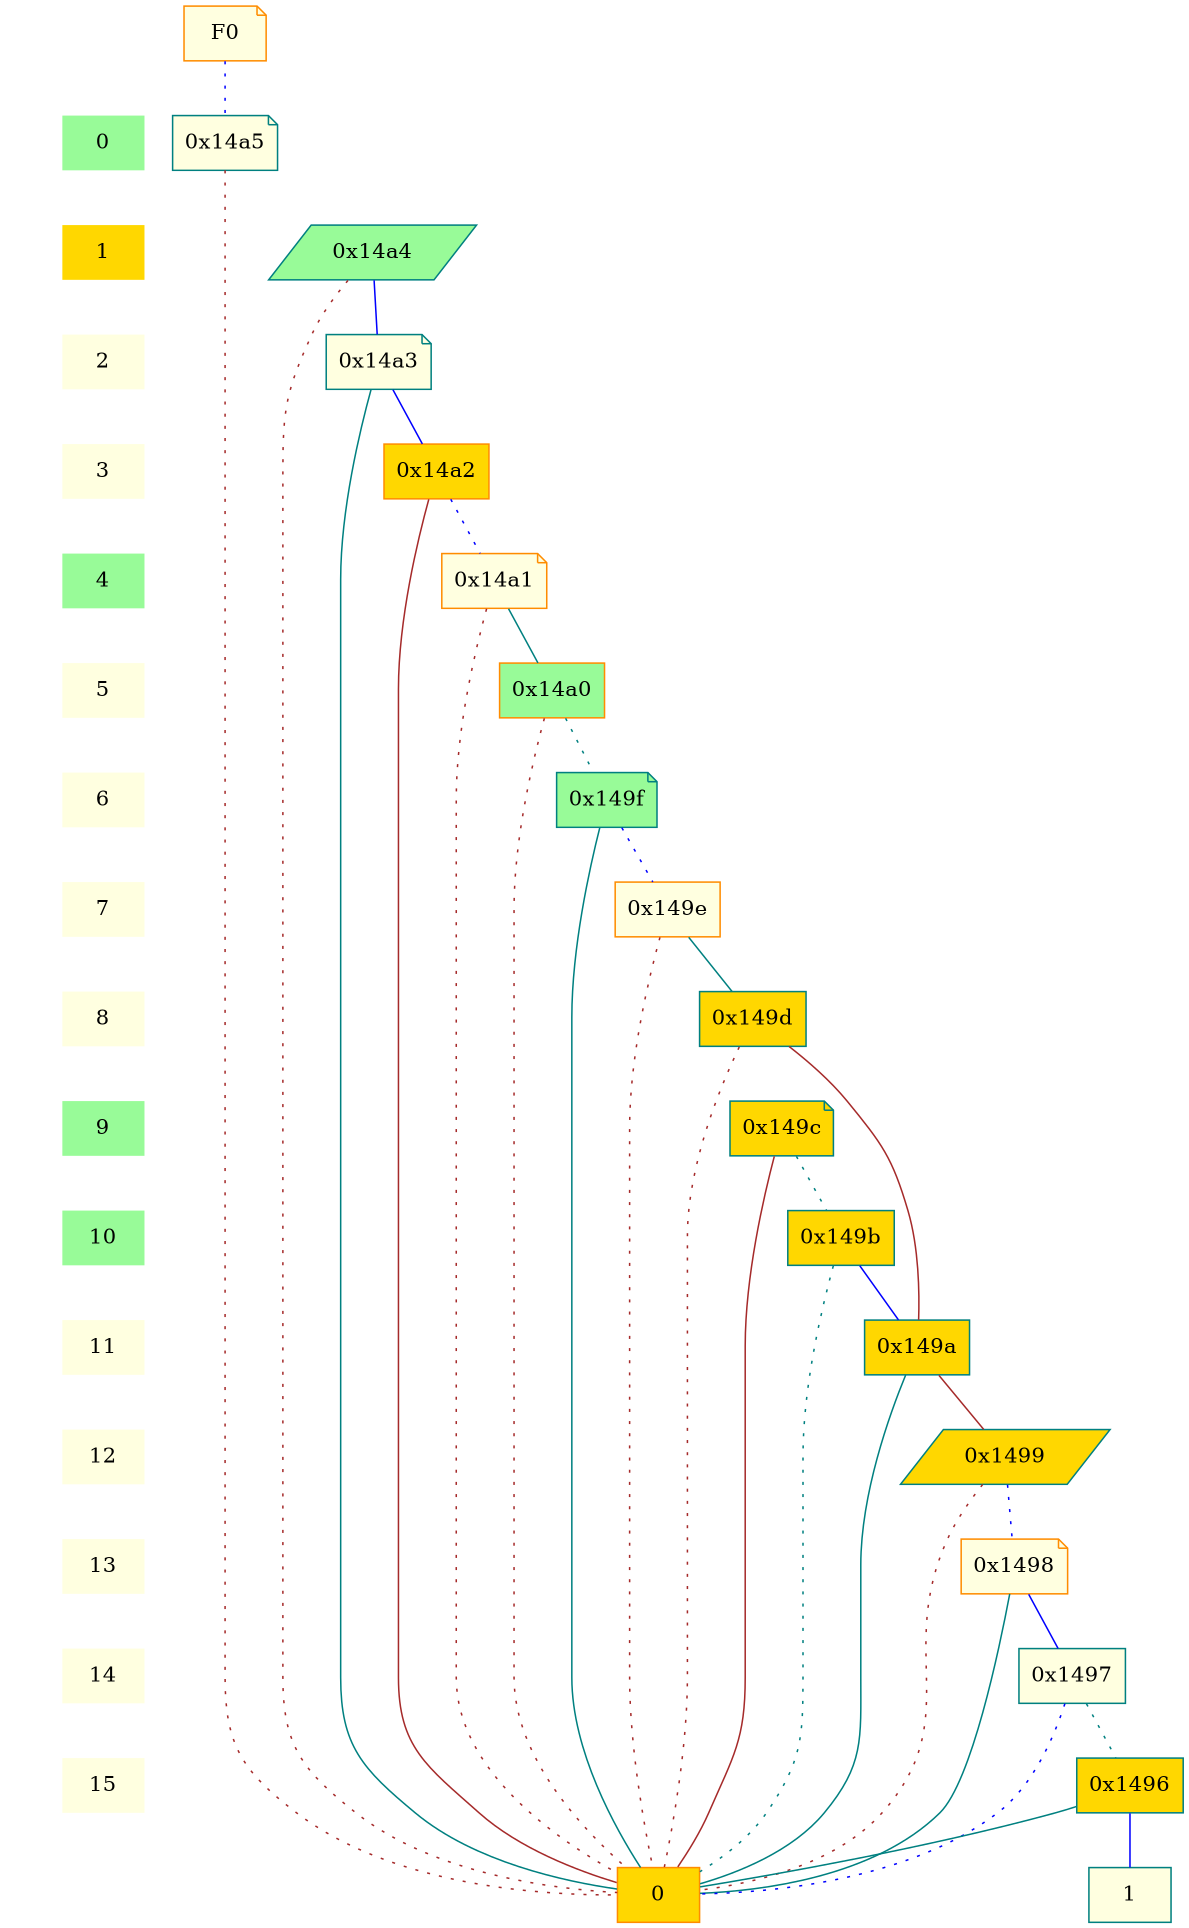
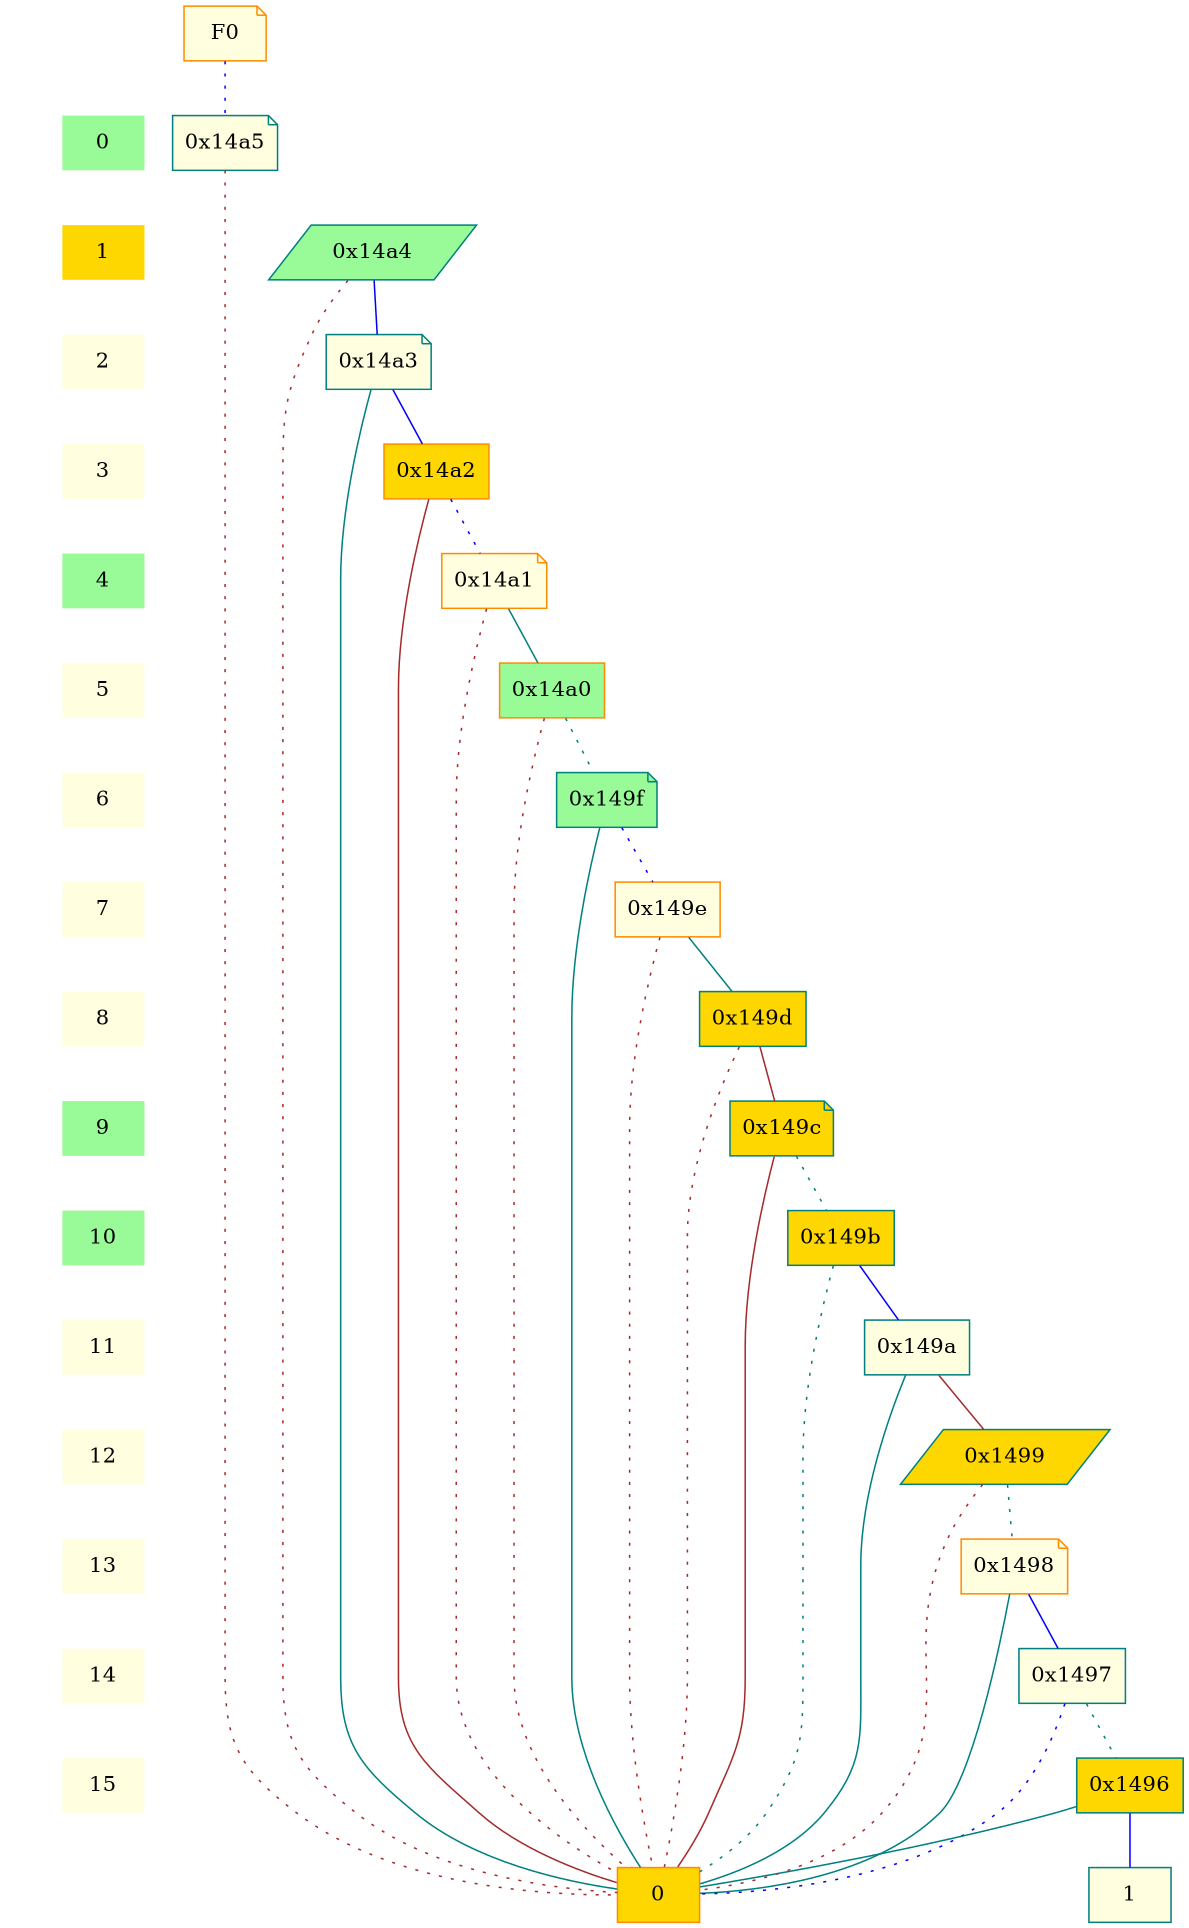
edge "0x149d" -- "0x149a": now "0x149d" -- "0x149c"
node "0x149a": fillcolor gold -> lightyellow
edge "0x1499" -- "0x1498": color blue -> teal
